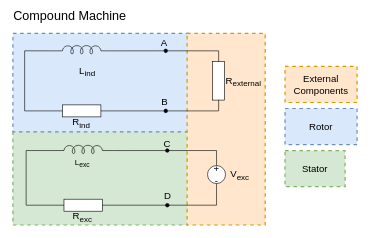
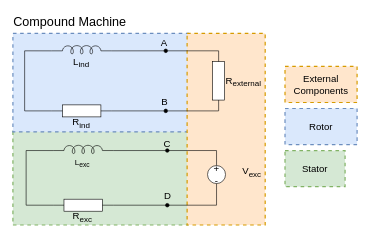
node "Compound Machine": moved (72, 15) -> (72, 21)
node "Lind": moved (87, 72) -> (81, 63)
node "Vexc": moved (240, 175) -> (252, 172)
